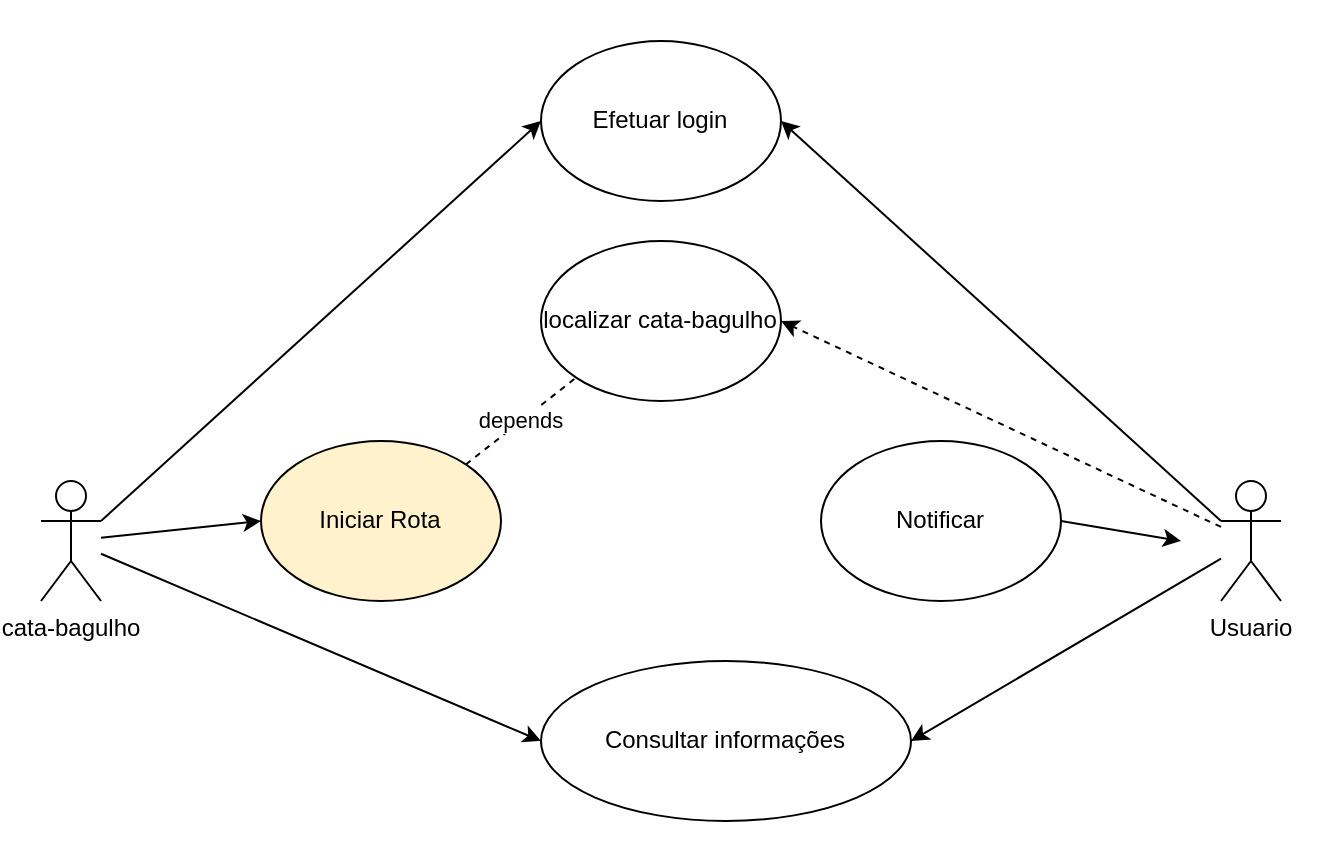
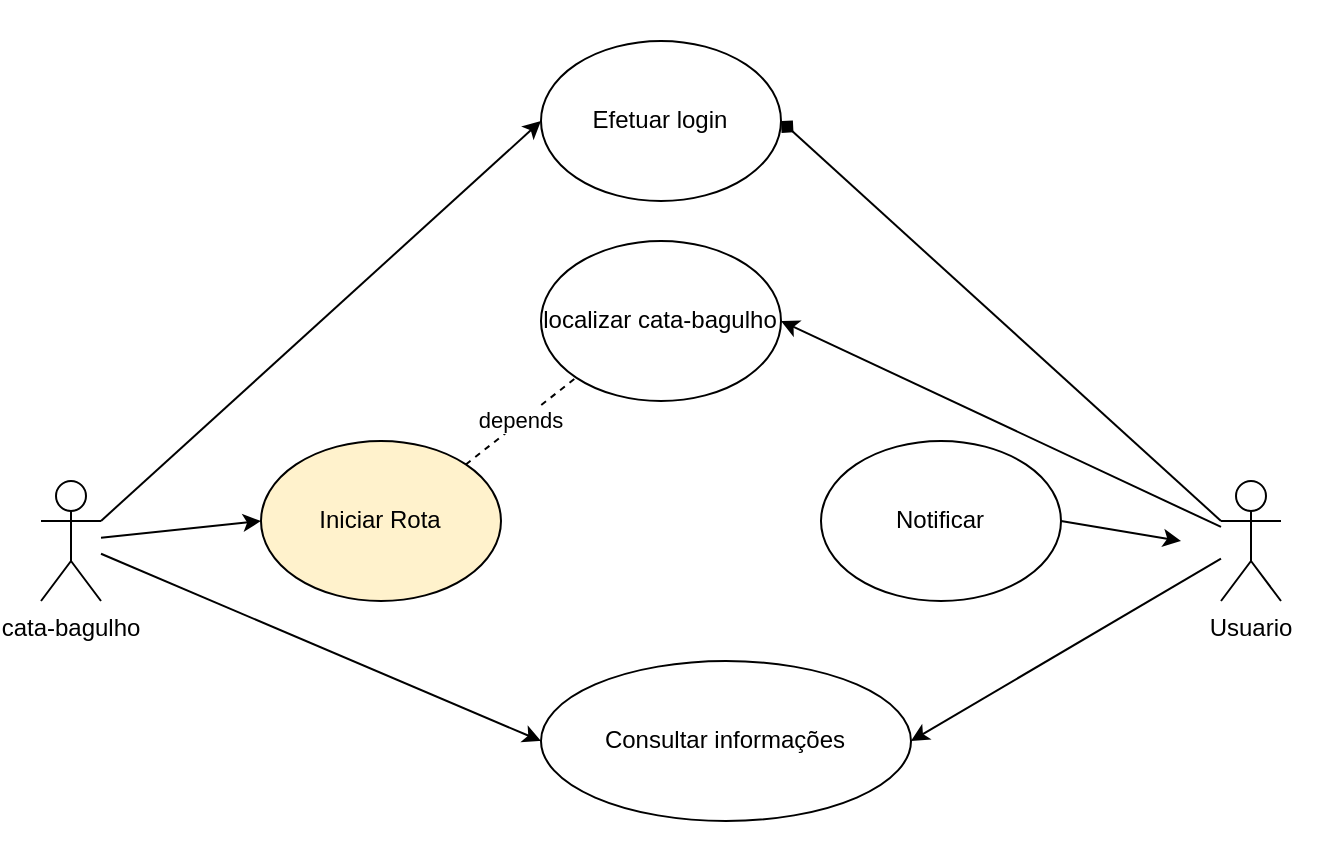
edge "Usuario" -> "Efetuar login": arrowhead classic -> diamond
edge "Usuario" -> "localizar cata-bagulho": style dashed -> solid
